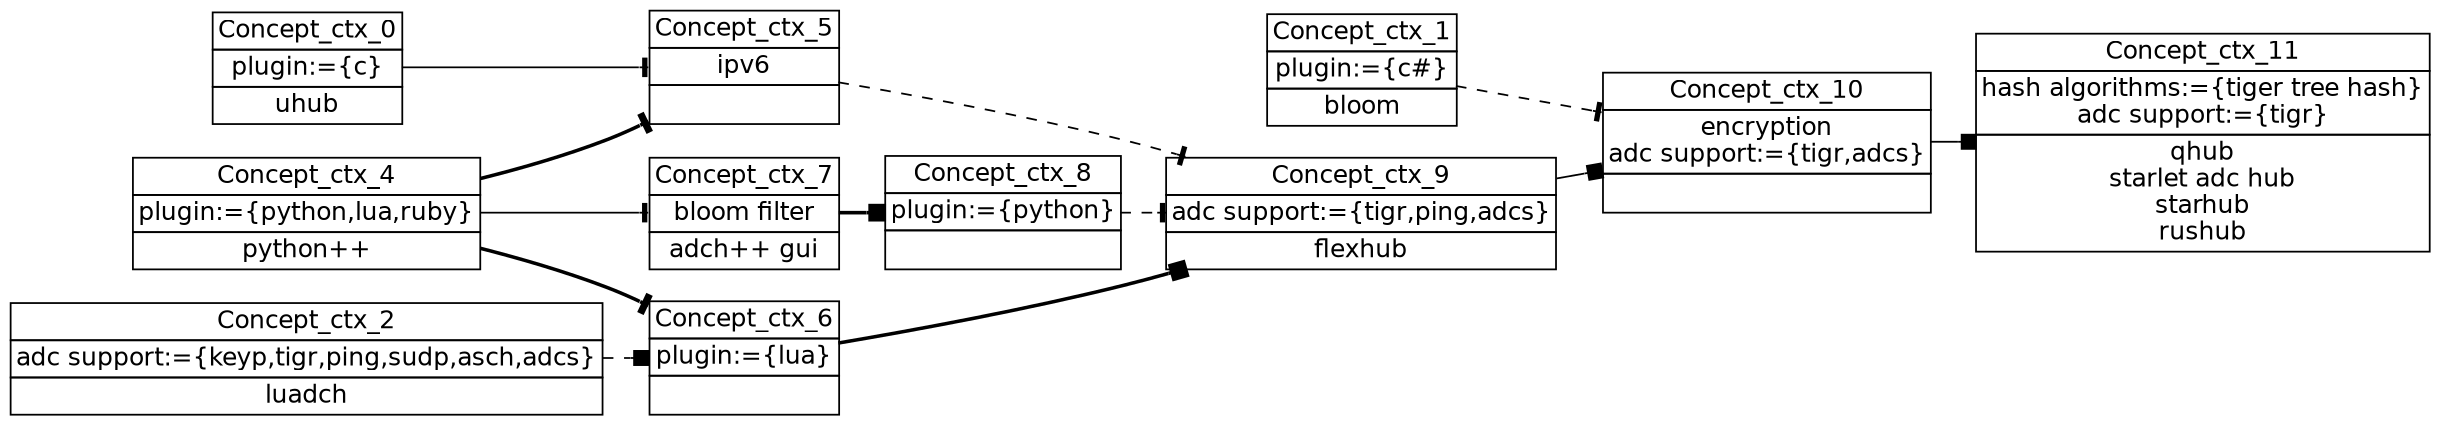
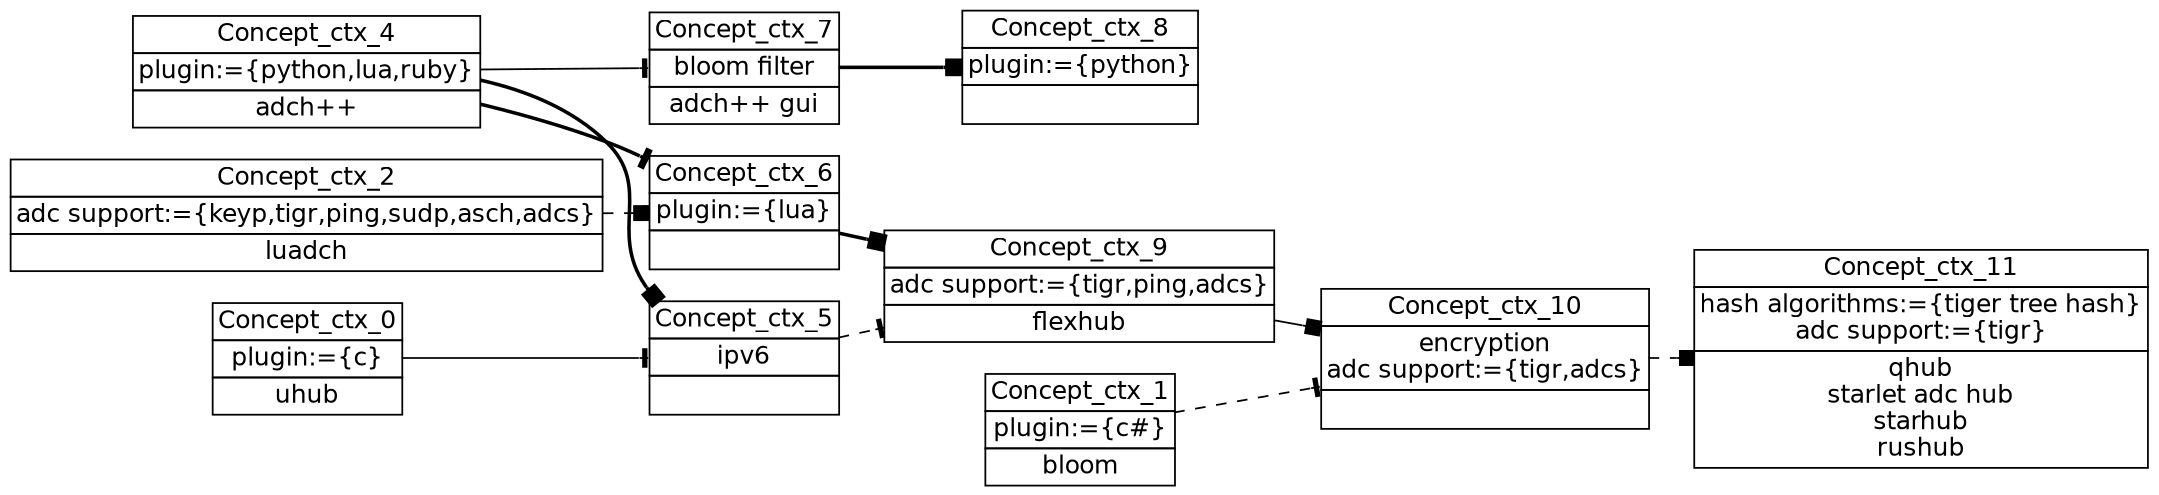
edge "Concept_ctx_10" -> "Concept_ctx_11": style solid -> dashed
edge "Concept_ctx_4" -> "Concept_ctx_5": arrowhead tee -> box
edge "Concept_ctx_8" -> "Concept_ctx_9": removed
node "Concept_ctx_4": text "python++" -> "adch++"
